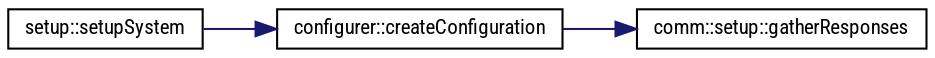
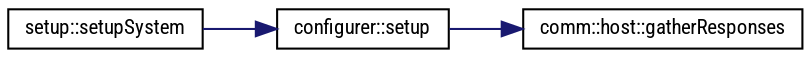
node "configurer::createConfiguration": label "configurer::createConfiguration" -> "configurer::setup"
node "comm::setup::gatherResponses": label "comm::setup::gatherResponses" -> "comm::host::gatherResponses"
